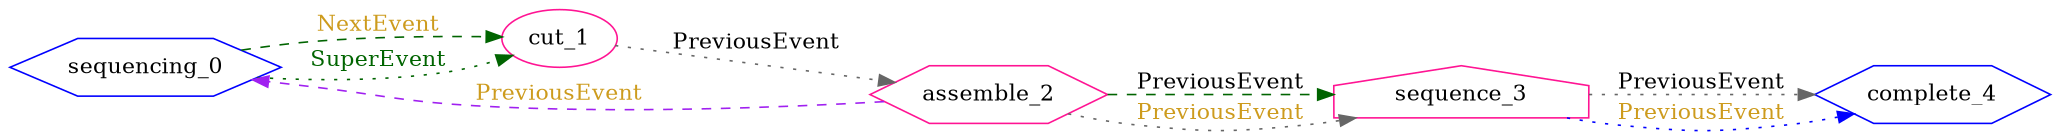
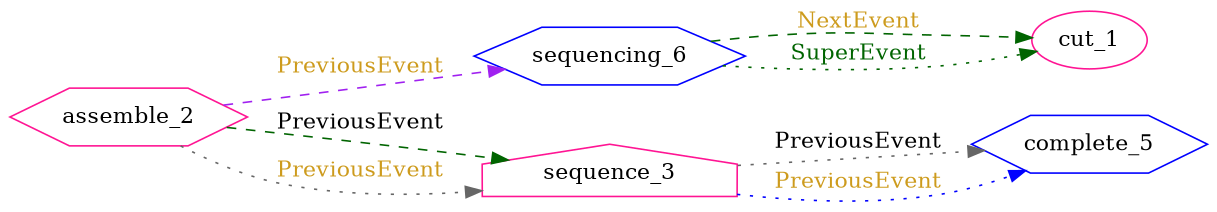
edge "cut_1" -> "assemble_2": removed, label "PreviousEvent"
node "sequencing_0": label "sequencing_0" -> "sequencing_6"
node "complete_4": label "complete_4" -> "complete_5"
